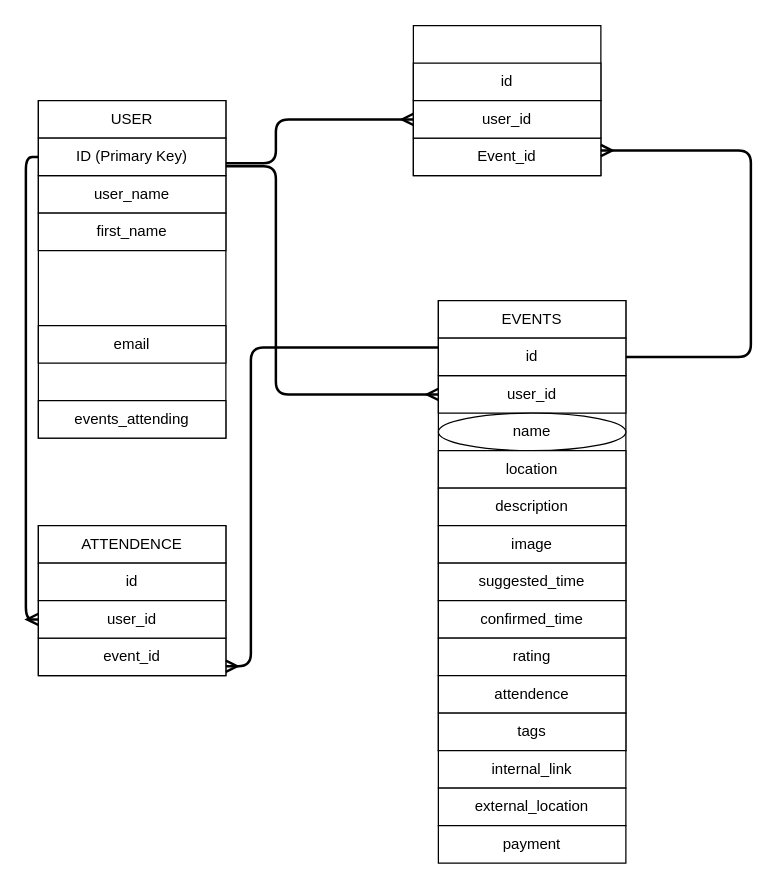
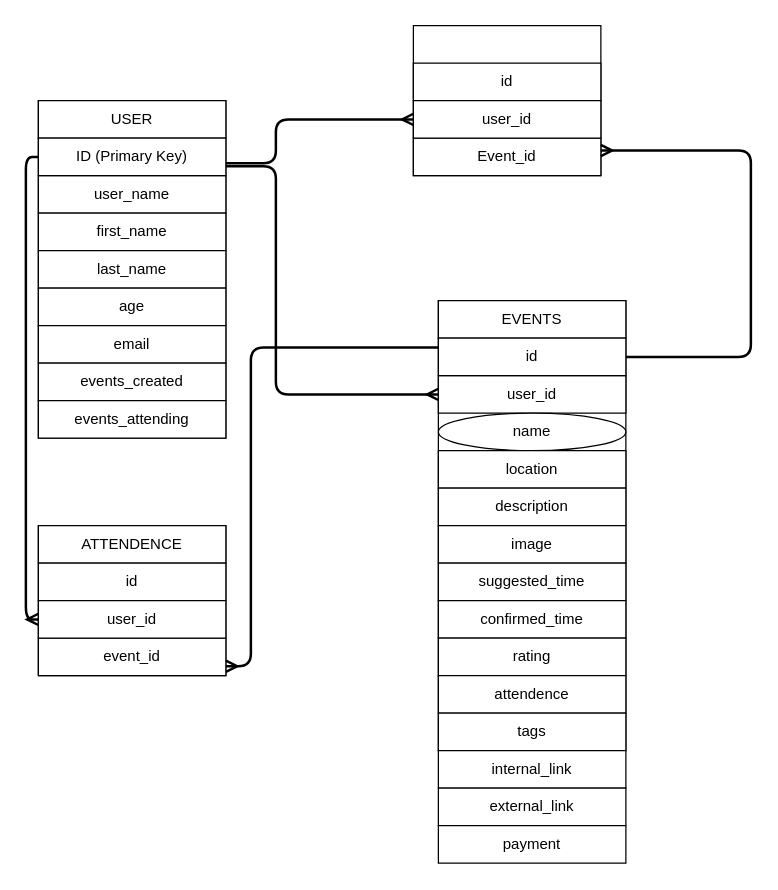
node "last_name": added
node "age": added
node "events_created": added
node "external_location": label "external_location" -> "external_link"
